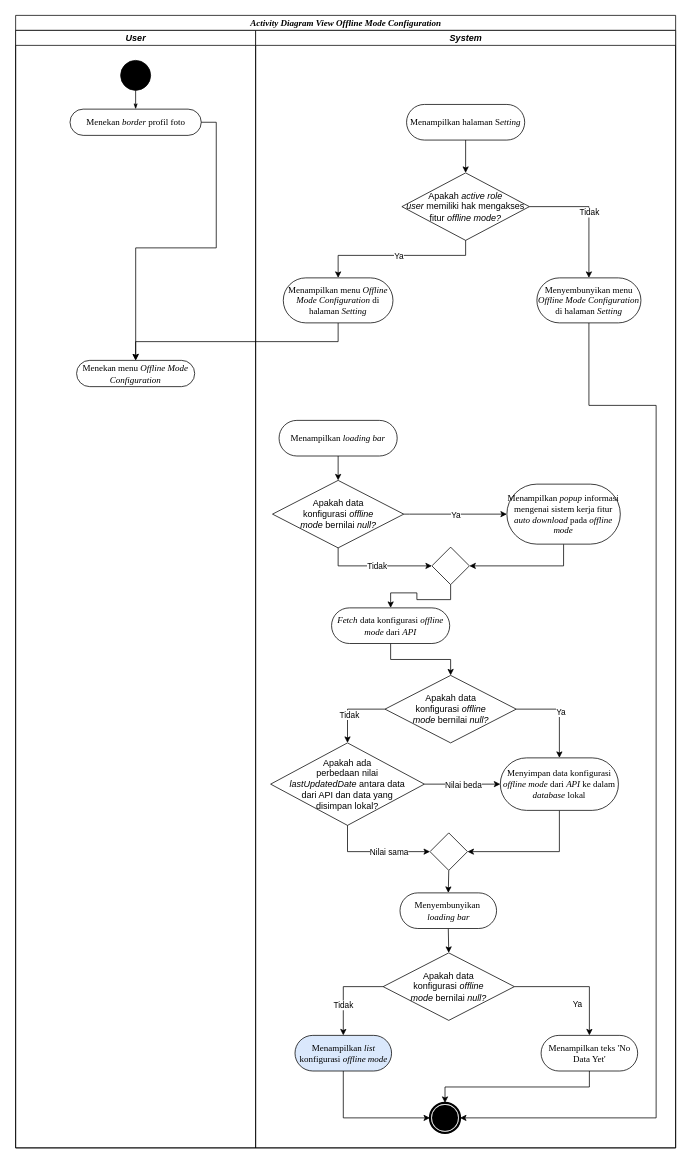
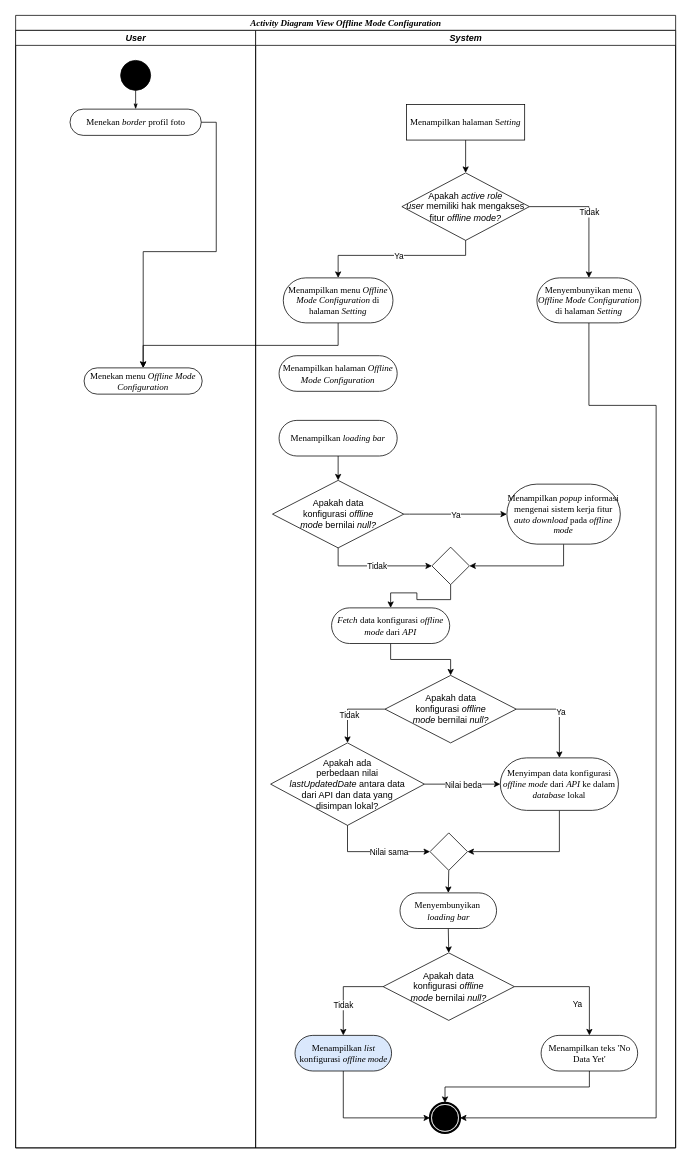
node "Menampilkan halaman Setting": shape rounded rectangle -> rectangle
node "Menekan menu Offline Mode Configuration": moved (135, 374) -> (143, 381)
node "Menampilkan halaman Offline Mode Configuration": added
